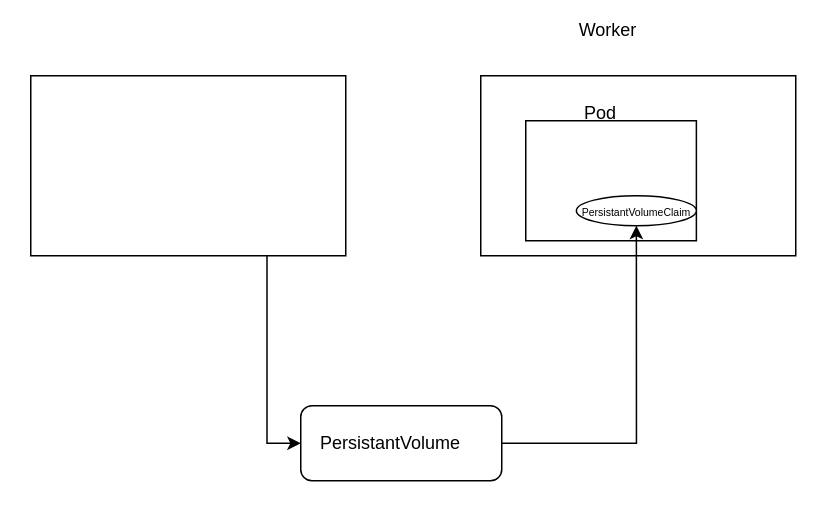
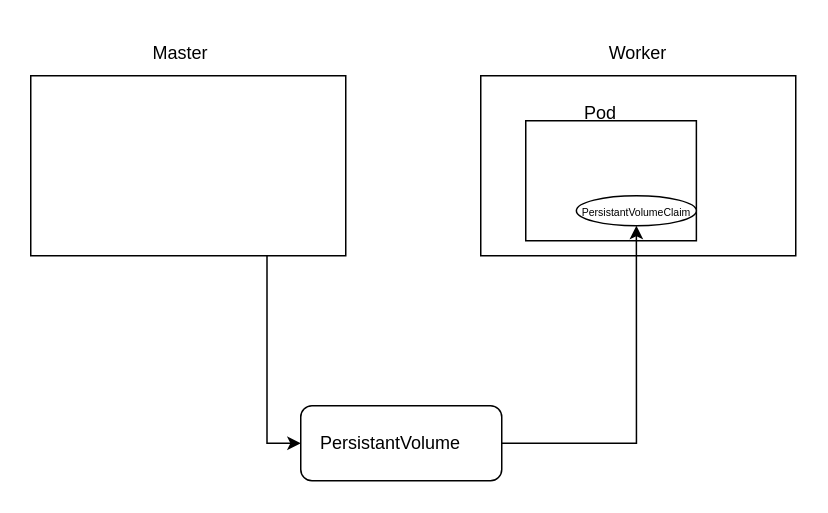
node "Worker": moved (608, 31) -> (638, 53)
node "Master": added
